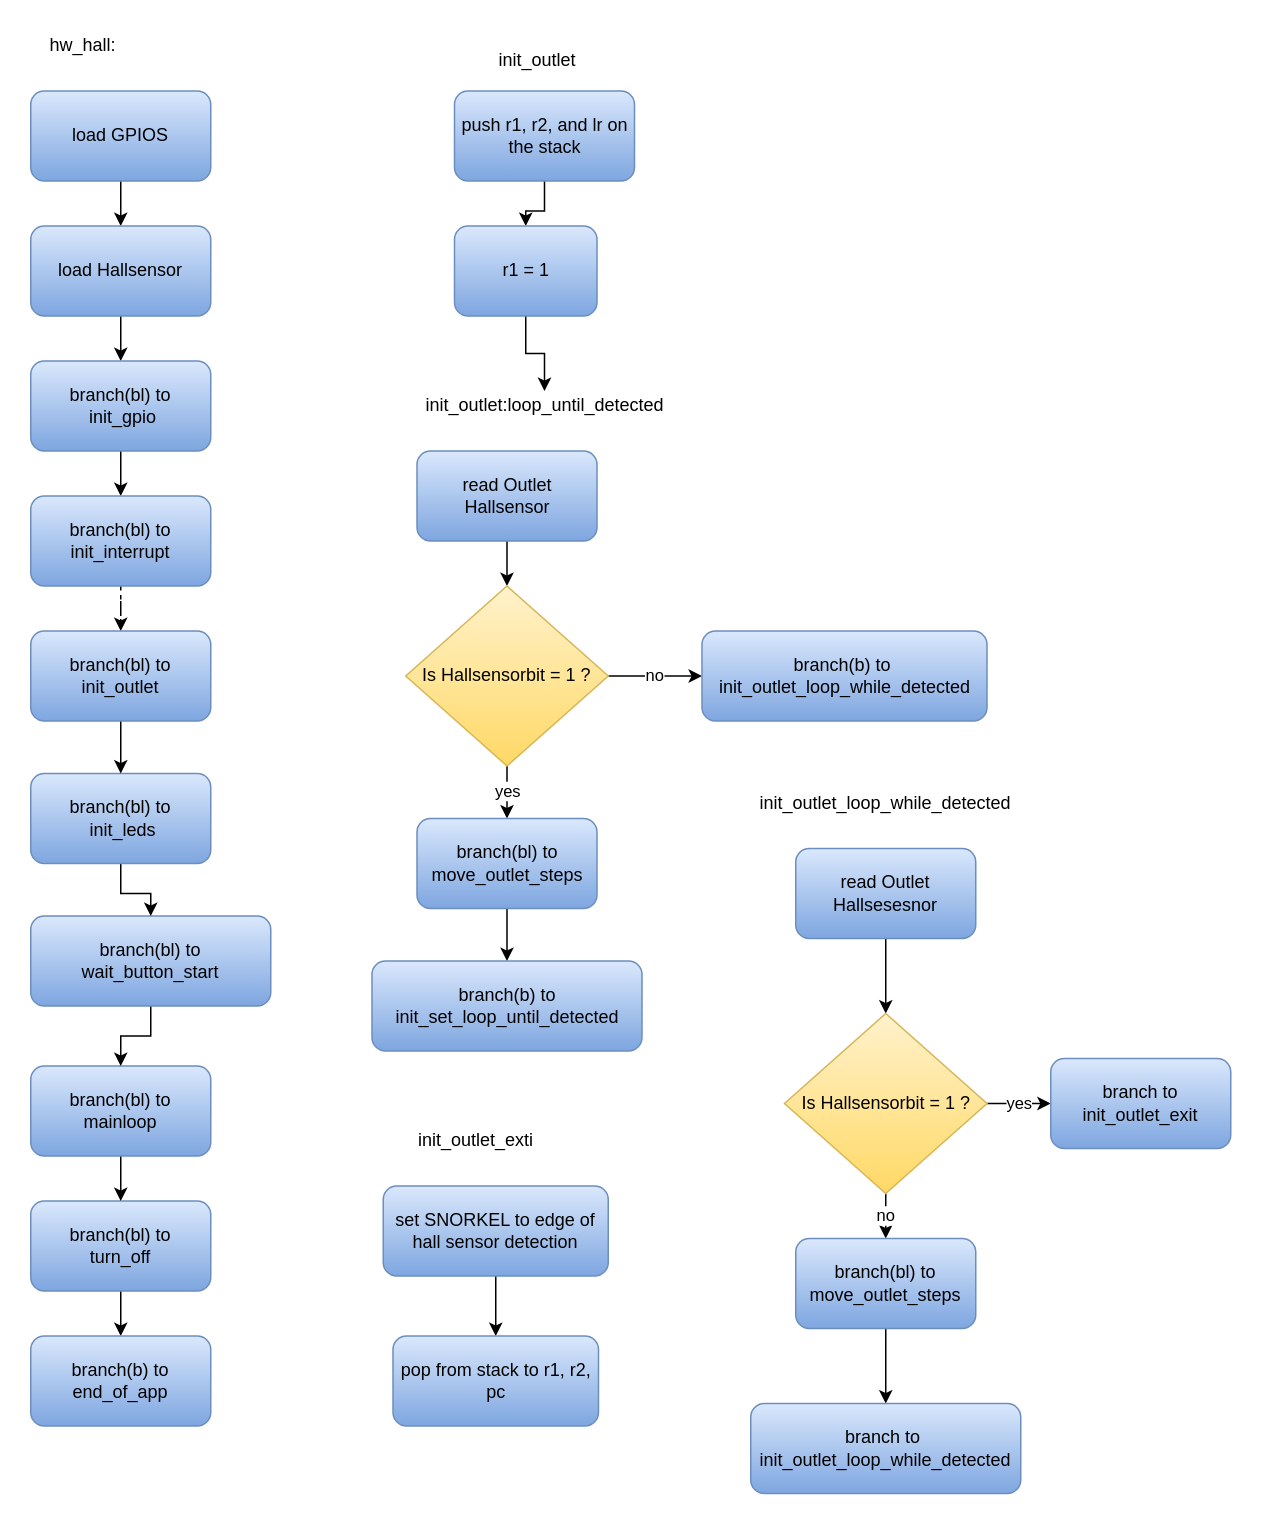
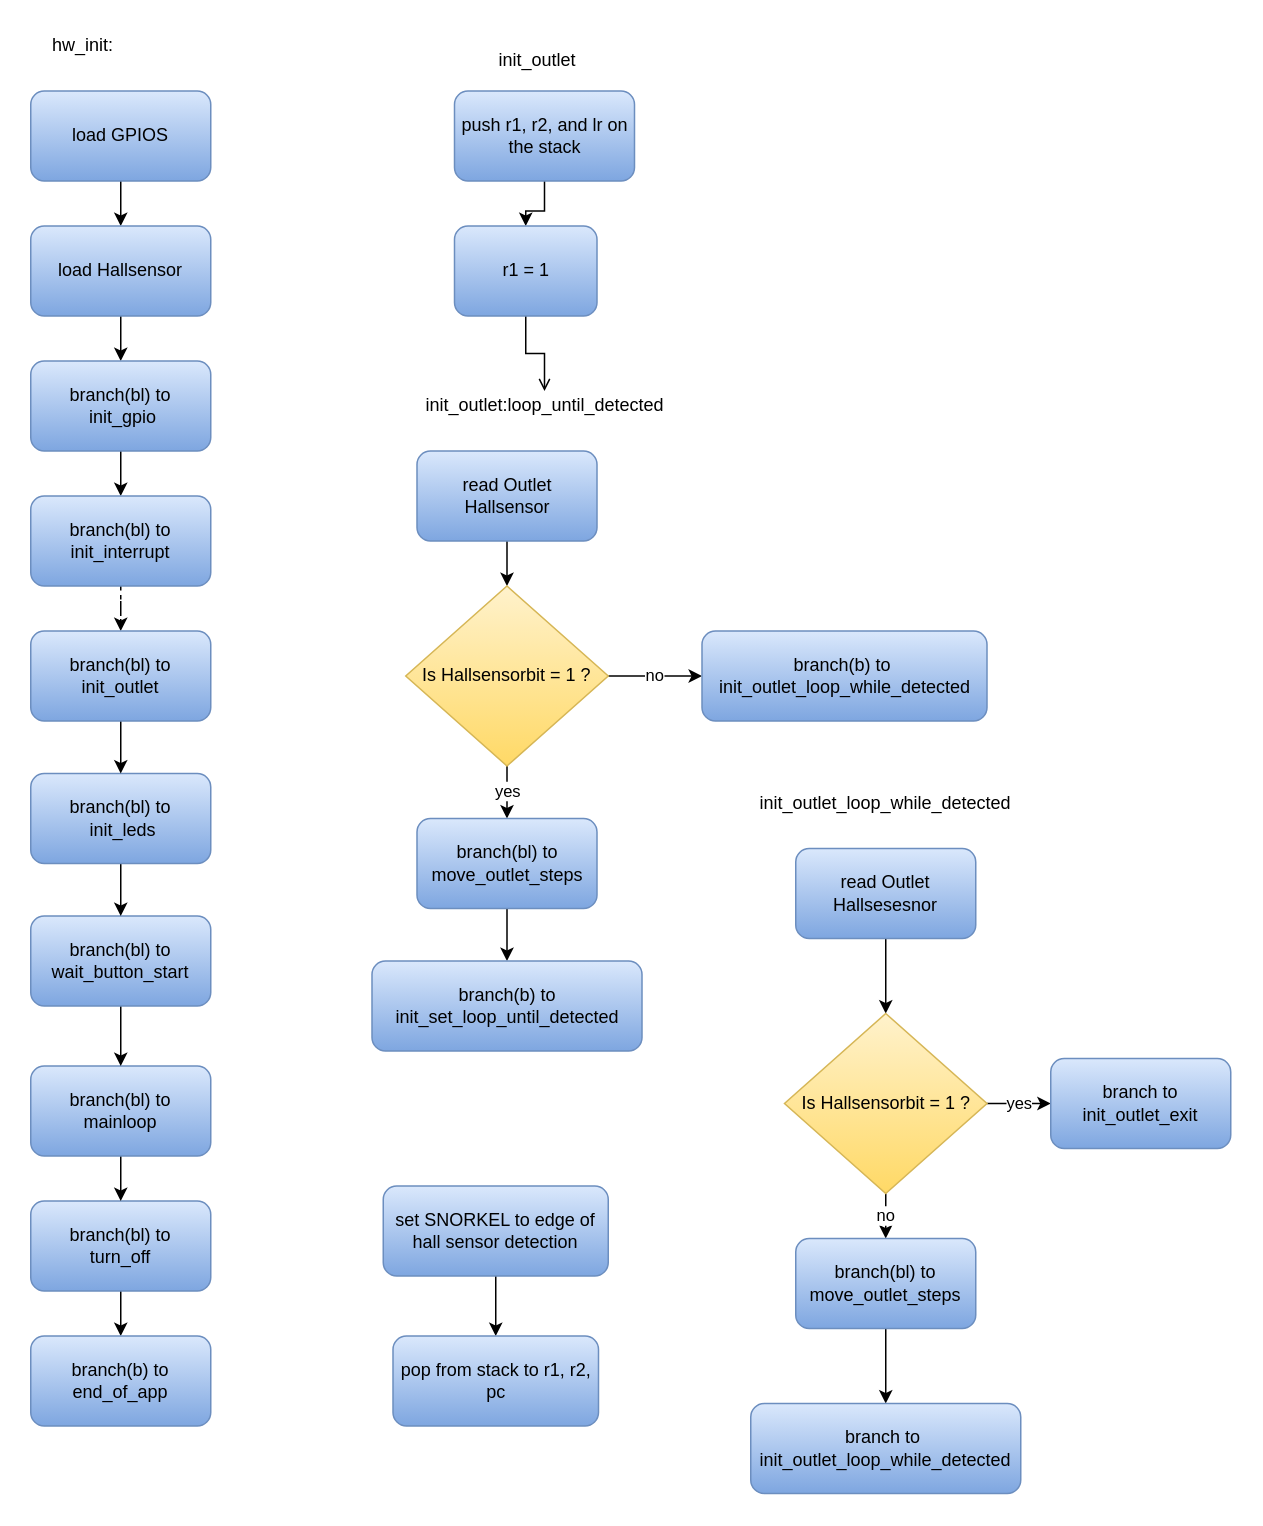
node "hw_hall:": label "hw_hall:" -> "hw_init:"
edge "r1 = 1" -> "init_outlet:loop_until_detected": arrowhead classic -> open
node "branch(bl) to wait_button_start": size 240x90 -> 180x90
node "init_outlet_exti": removed
